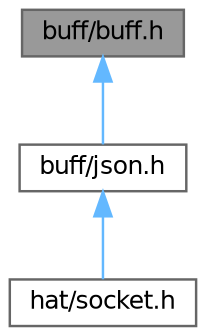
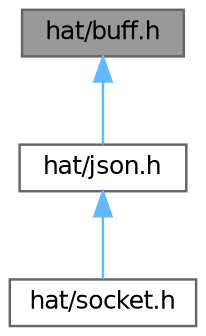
node "buff/buff.h": label "buff/buff.h" -> "hat/buff.h"
node "buff/json.h": label "buff/json.h" -> "hat/json.h"
